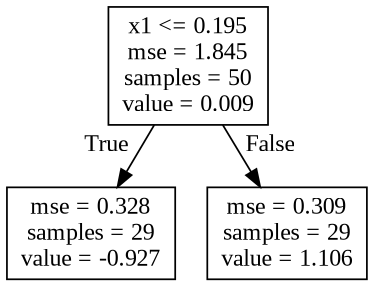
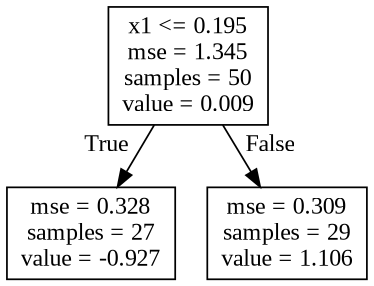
node "x1 <= 0.195 mse = 1.845 samples = 50 value = 0.009": label "x1 <= 0.195 mse = 1.845 samples = 50 value = 0.009" -> "x1 <= 0.195 mse = 1.345 samples = 50 value = 0.009"
node "mse = 0.328 samples = 29 value = -0.927": label "mse = 0.328 samples = 29 value = -0.927" -> "mse = 0.328 samples = 27 value = -0.927"
